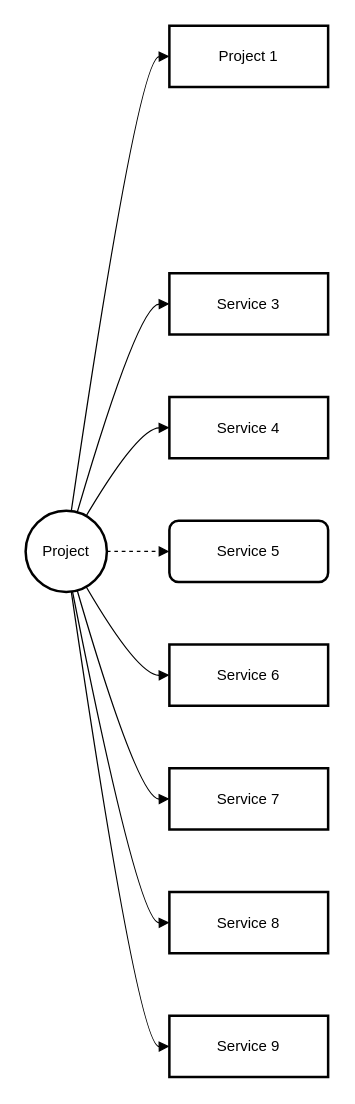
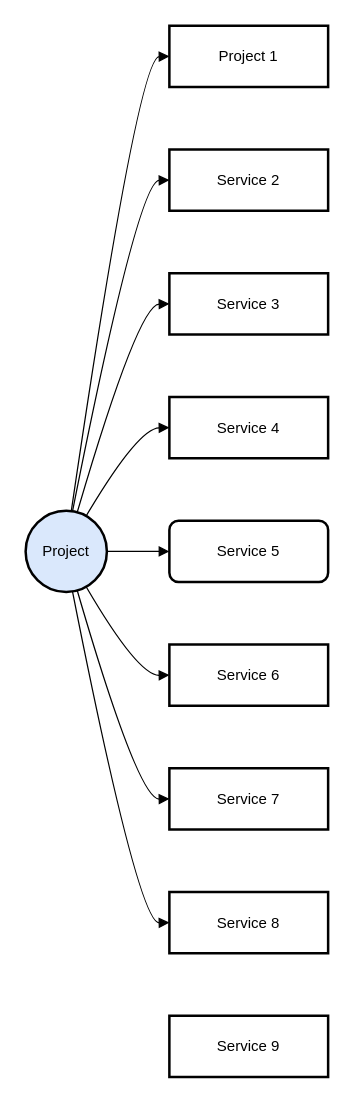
node "Service 2": added
edge "Project" -> "Service 2": added
node "Project": fillcolor #ffffff -> #dae8fc
edge "Project" -> "Service 5": style dashed -> solid
edge "Project" -> "Service 9": removed
